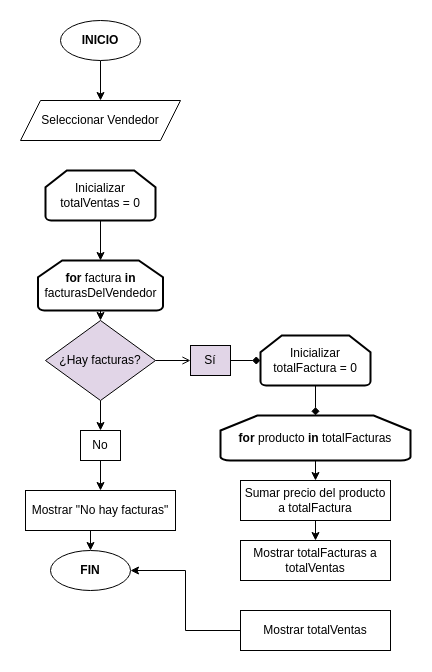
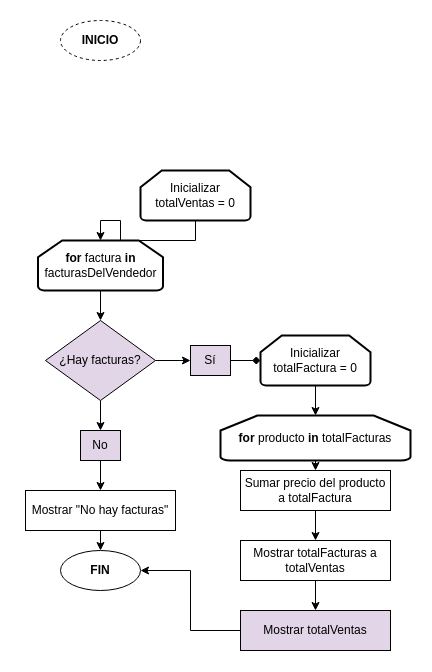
node "INICIO": style solid -> dashed
edge "INICIO" -> "Seleccionar Vendedor": removed
node "Seleccionar Vendedor": removed
node "Inicializar totalVentas = 0": moved (101, 196) -> (196, 196)
node "for factura in facturasDelVendedor": moved (101, 286) -> (101, 266)
edge "¿Hay facturas?" -> "Sí": arrowhead open -> classic
edge "Inicializar totalFactura = 0" -> "for producto in totalFacturas": arrowhead diamond -> classic
node "No": fillcolor #ffffff -> #e1d5e7
node "Sumar precio del producto a totalFactura": moved (316, 501) -> (316, 491)
node "FIN": moved (91, 571) -> (101, 571)
edge "Mostrar totalFacturas a totalVentas" -> "Mostrar totalVentas": added
node "Mostrar totalVentas": fillcolor #ffffff -> #e1d5e7
